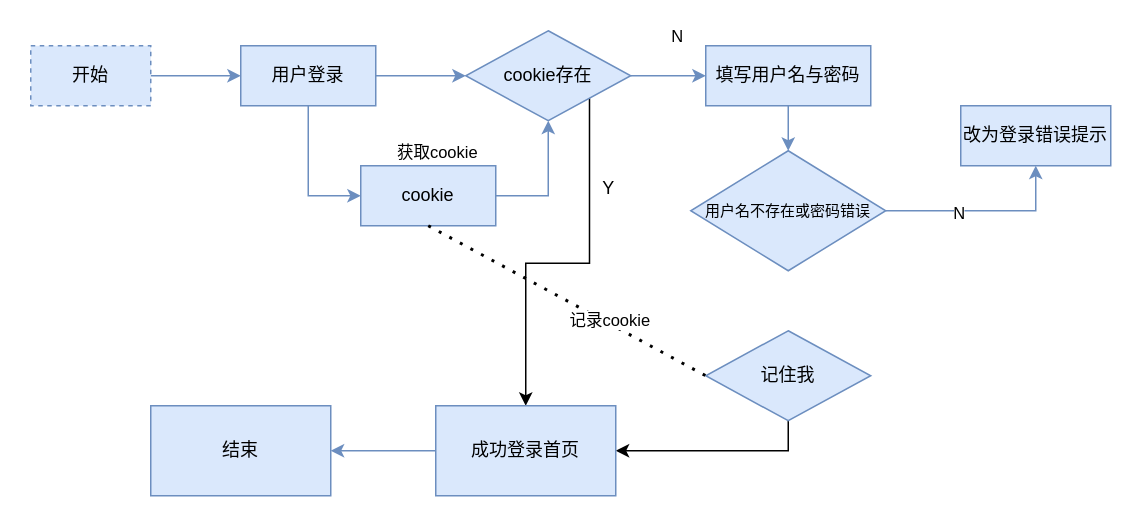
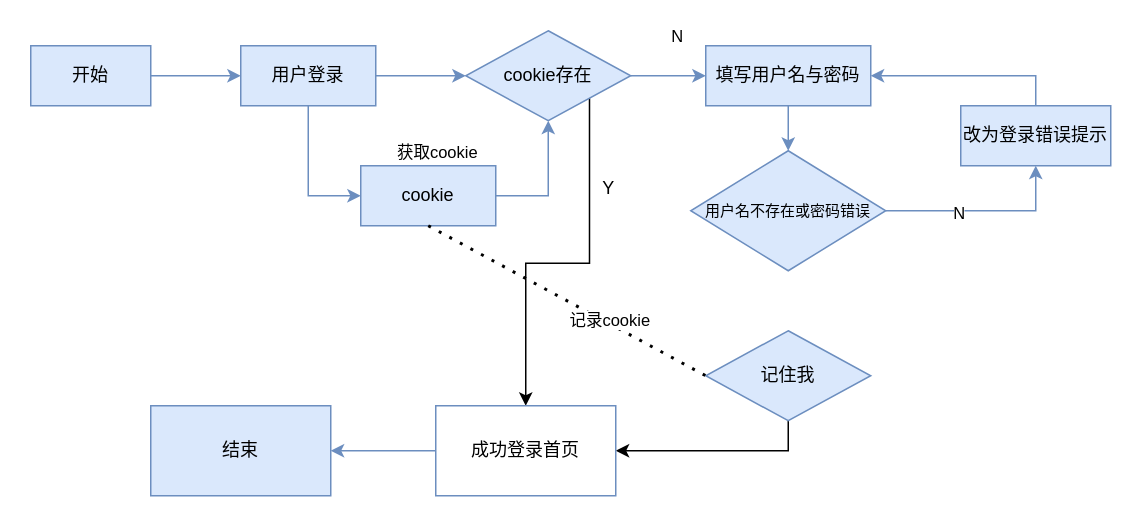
node "开始": style dashed -> solid
edge "改为登录错误提示" -> "填写用户名与密码": added
node "成功登录首页": fillcolor #dae8fc -> #ffffff
